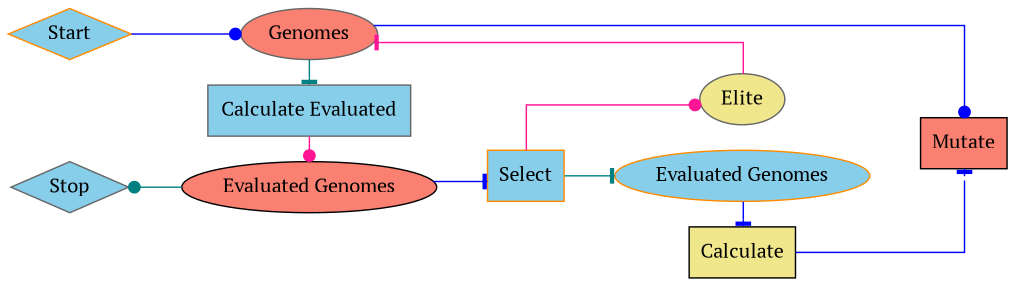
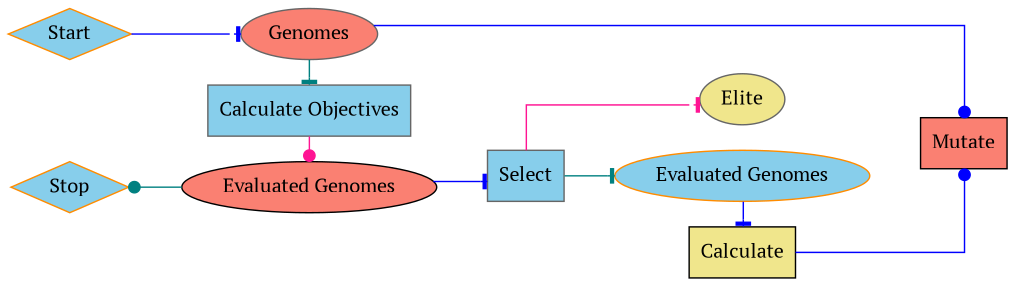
edge "Start" -> "Genomes": arrowhead dot -> tee
edge "Elite" -> "Genomes": removed
edge "Select" -> "Elite": arrowhead dot -> tee
node "Calculate Evaluated": label "Calculate Evaluated" -> "Calculate Objectives"
node "Select": color darkorange -> gray40
node "Stop": color gray40 -> darkorange
edge "Calculate" -> "Mutate": arrowhead tee -> dot
